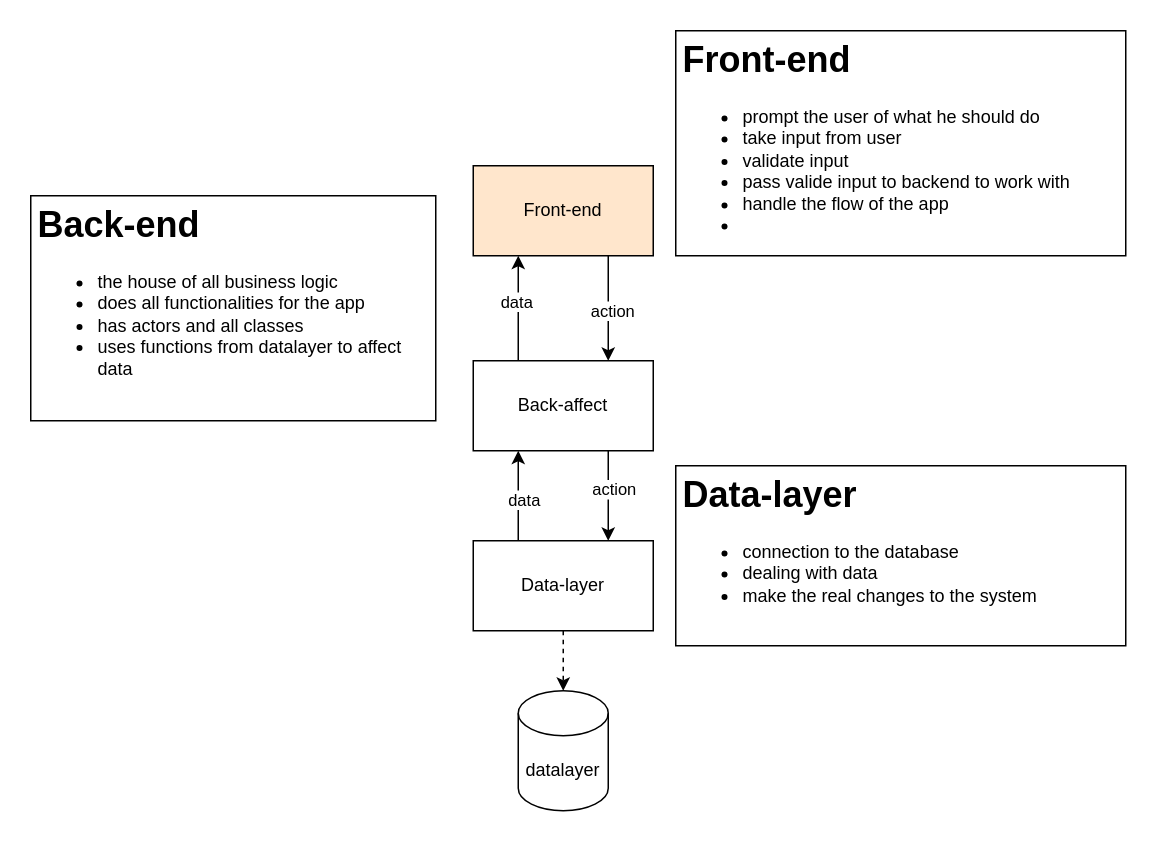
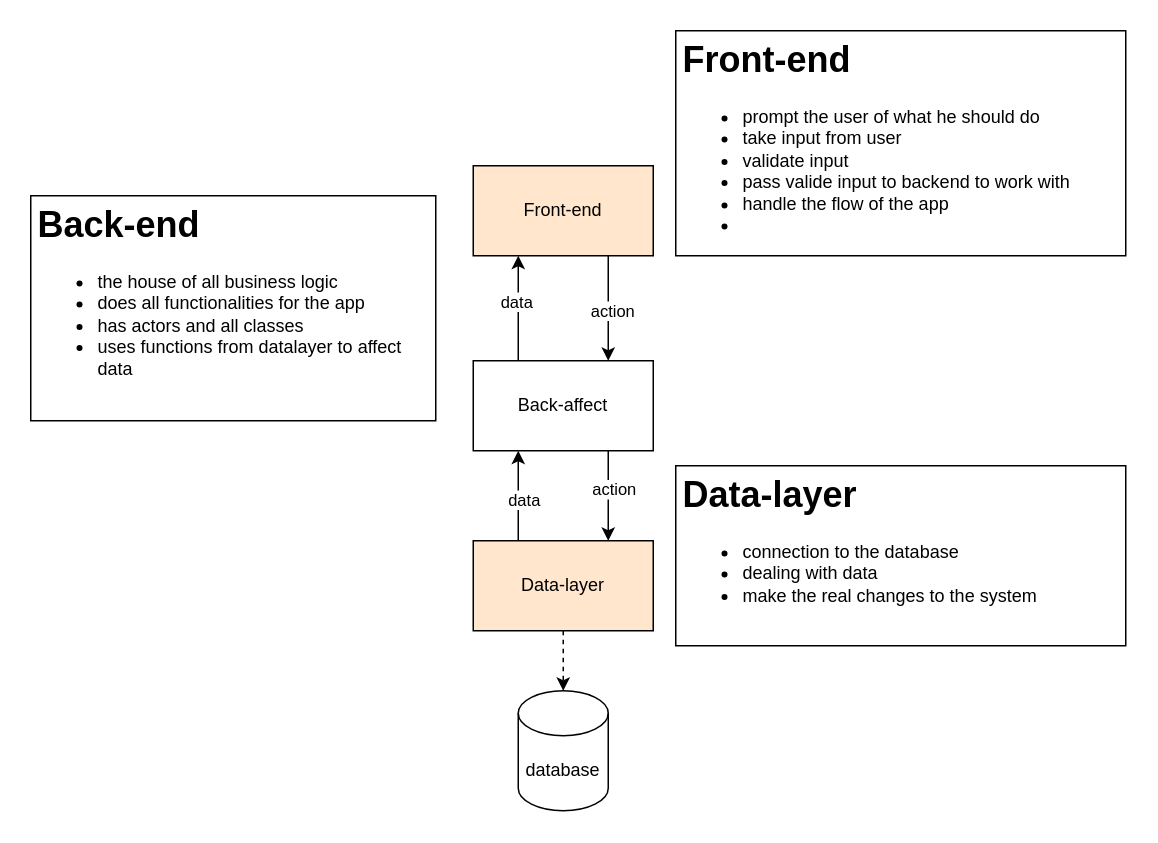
node "Data-layer": fillcolor #ffffff -> #ffe6cc
node "datalayer": label "datalayer" -> "database"
